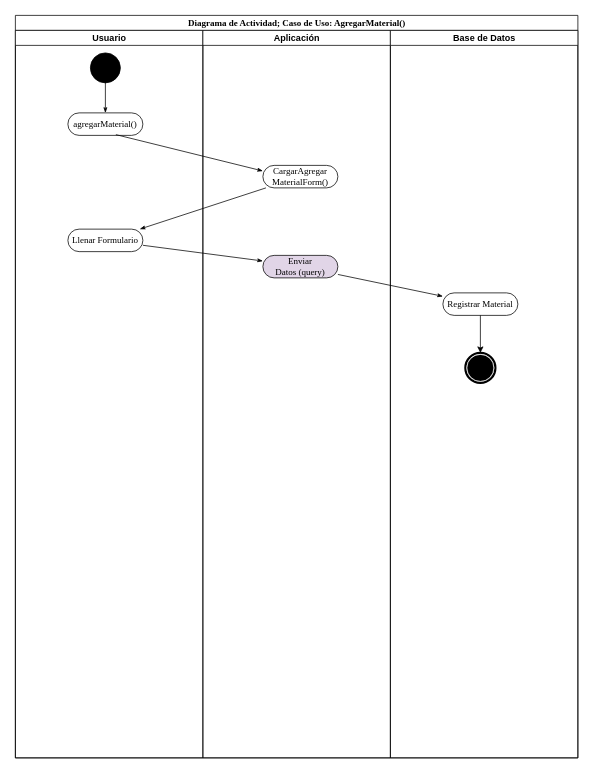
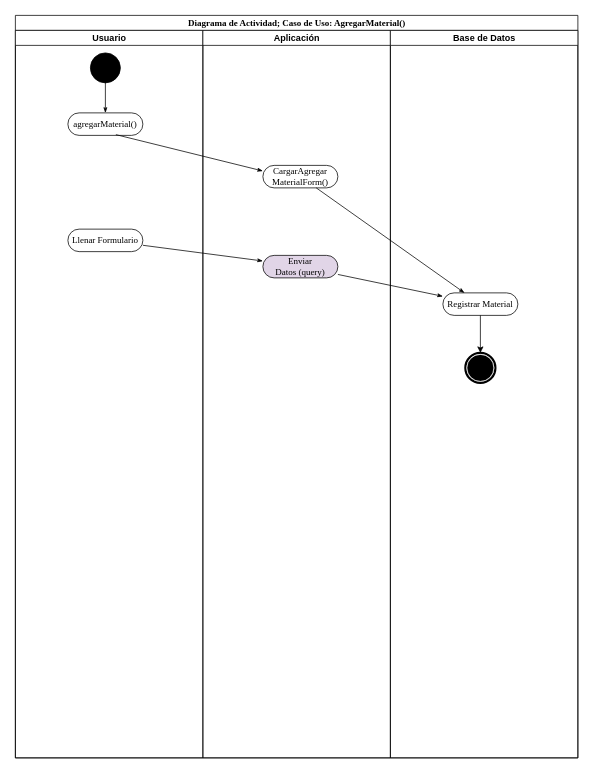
edge "CargarAgregar MaterialForm()" -> "Llenar Formulario": now "CargarAgregar MaterialForm()" -> "Registrar Material"
